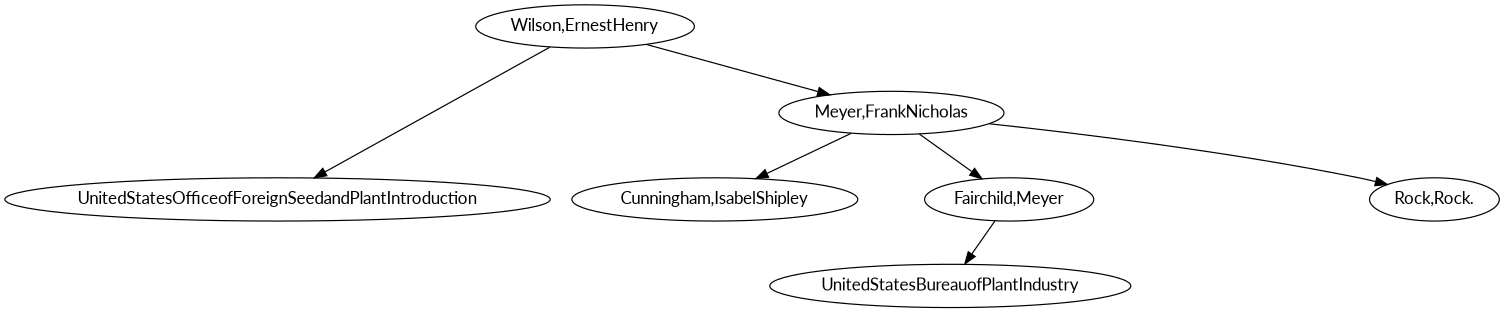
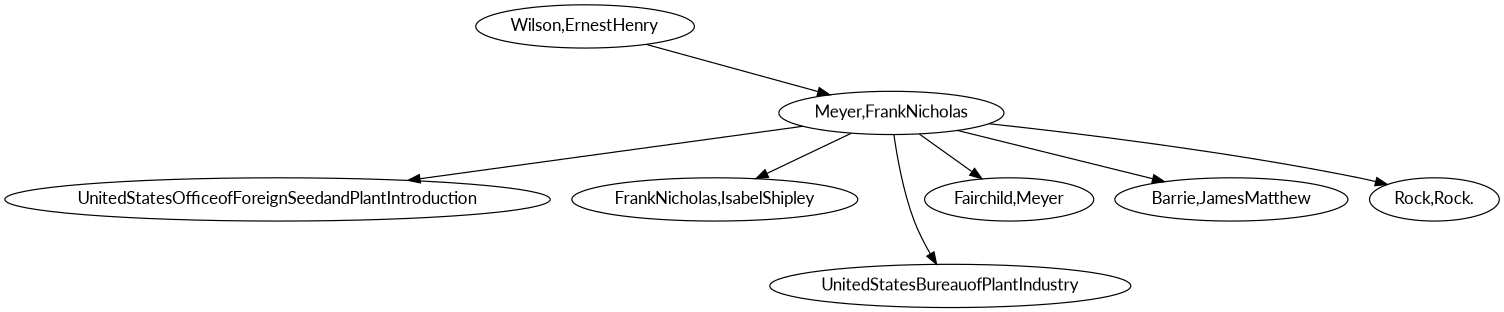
edge "Wilson,ErnestHenry" -> "UnitedStatesOfficeofForeignSeedandPlantIntroduction": now "Meyer,FrankNicholas" -> "UnitedStatesOfficeofForeignSeedandPlantIntroduction"
node "Cunningham,IsabelShipley": label "Cunningham,IsabelShipley" -> "FrankNicholas,IsabelShipley"
node "Barrie,JamesMatthew": added
edge "Fairchild,Meyer" -> "UnitedStatesBureauofPlantIndustry": now "Meyer,FrankNicholas" -> "UnitedStatesBureauofPlantIndustry"
